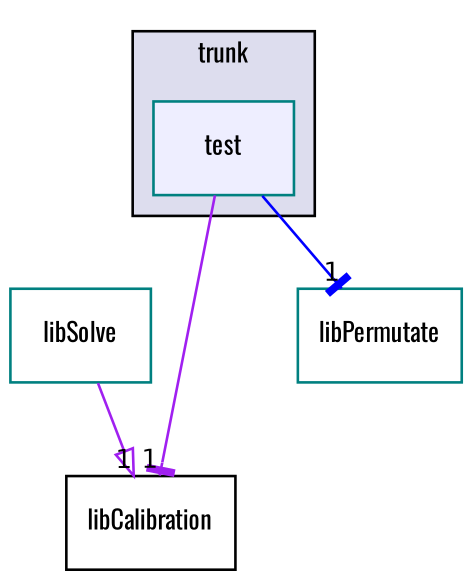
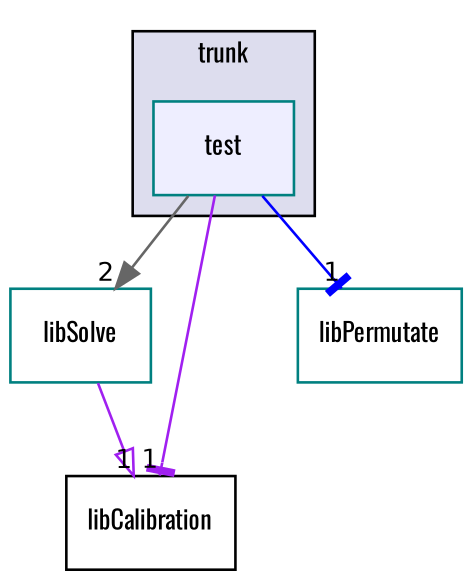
edge "test" -> "libSolve": added
